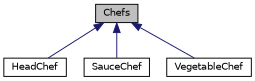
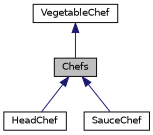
edge "VegetableChef" -> "Chefs": reversed
